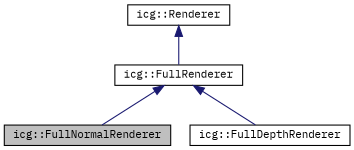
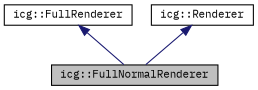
edge "icg::FullRenderer" -> "icg::Renderer": now "icg::FullNormalRenderer" -> "icg::Renderer"
node "icg::FullDepthRenderer": removed
